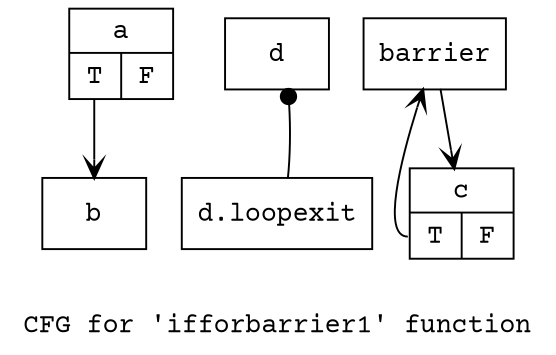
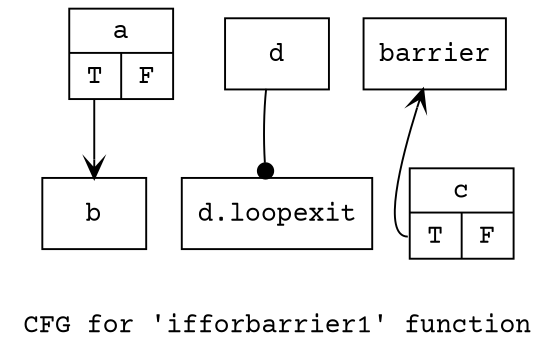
edge "barrier" -> "c": removed
edge "d.loopexit" -> "d": reversed
